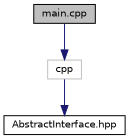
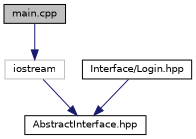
node "cpp": label "cpp" -> "iostream"
node "Interface/Login.hpp": added
